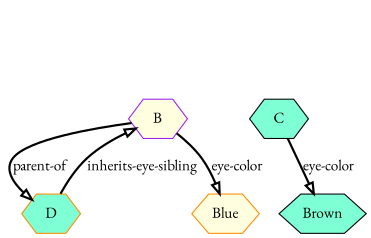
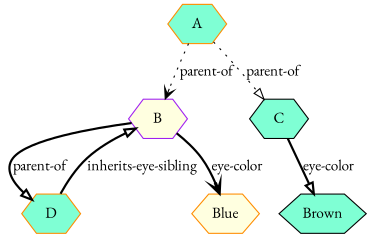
node "A": added
edge "B" -> "Blue": arrowhead onormal -> vee
